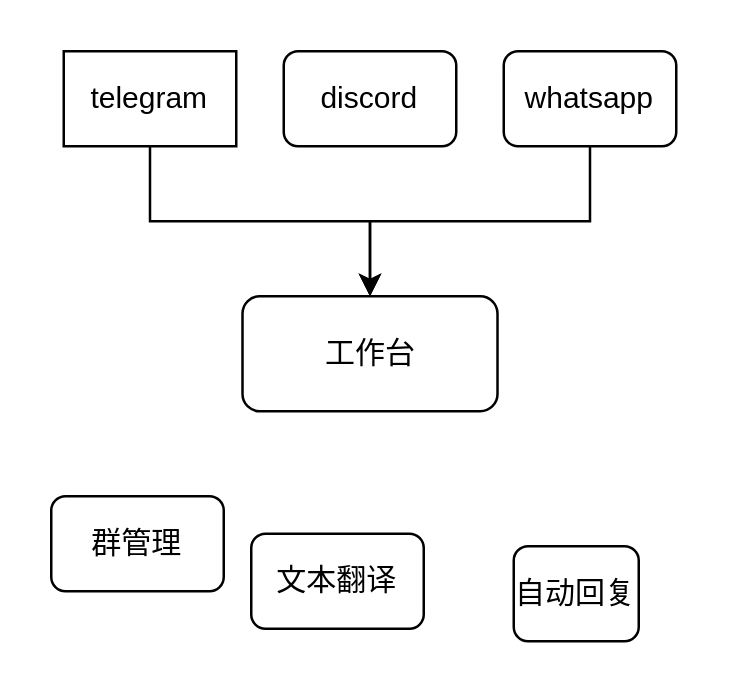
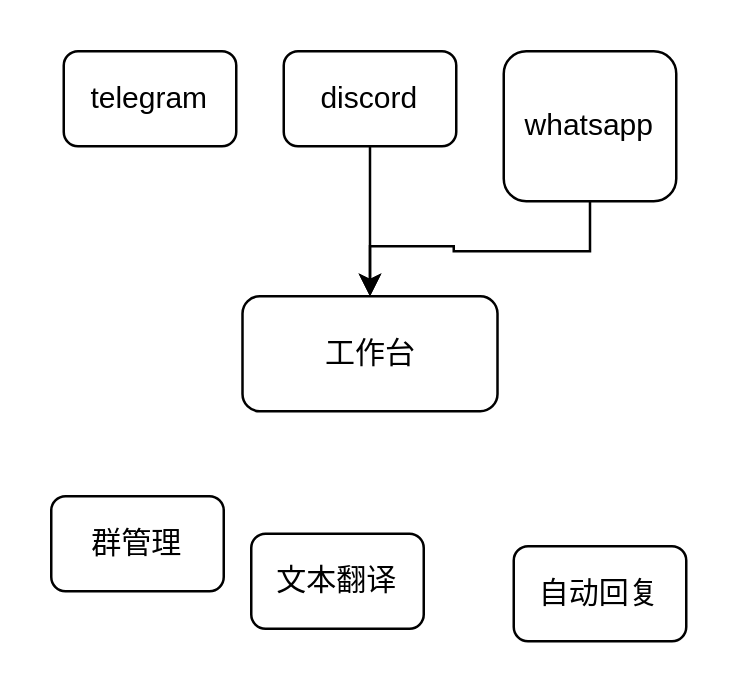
node "telegram": shape rectangle -> rounded rectangle
node "whatsapp": size 173x95 -> 173x150
edge "discord" -> "工作台": added
edge "telegram" -> "工作台": removed
node "自动回复": size 125x95 -> 173x95
